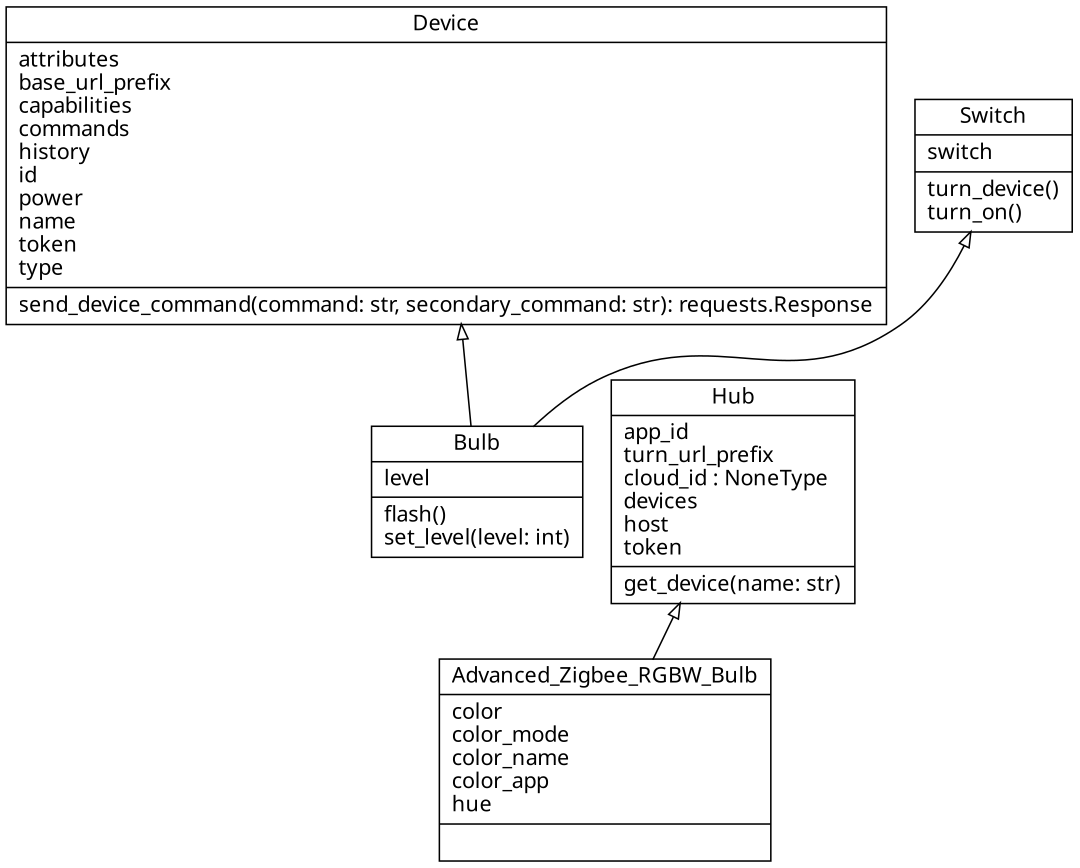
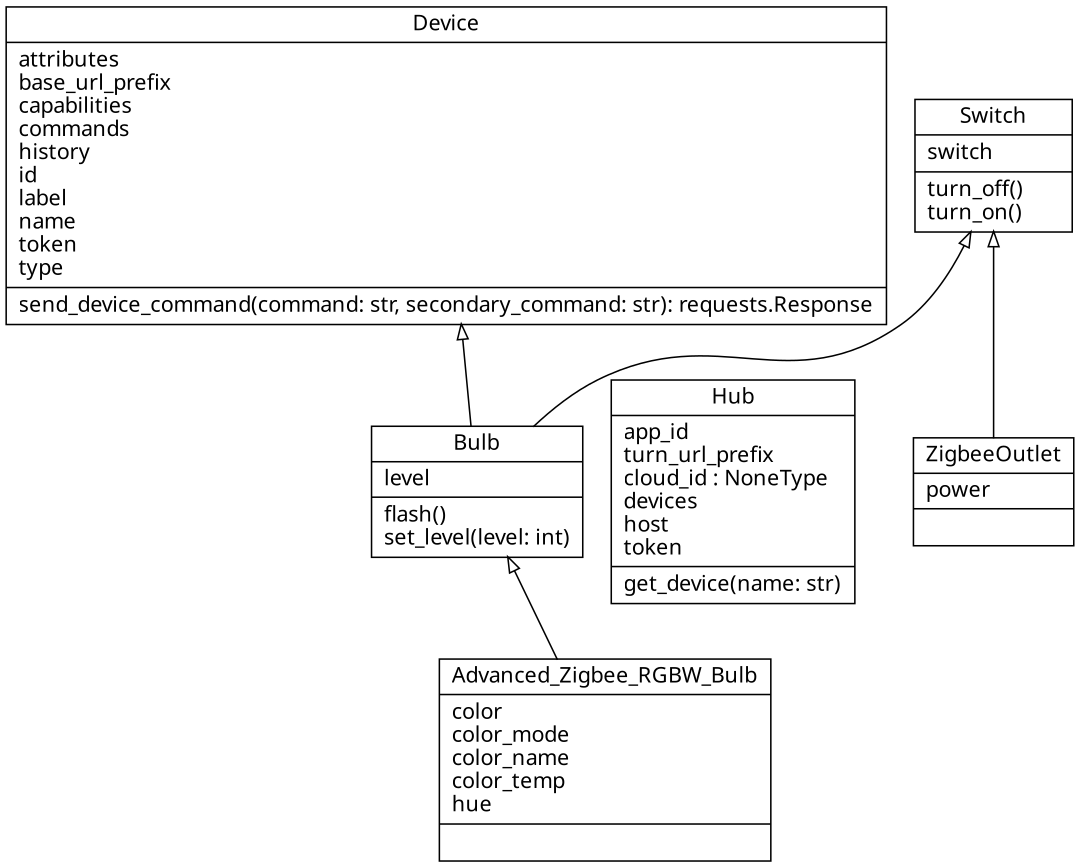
node "Switch": text "turn_device()" -> "turn_off()"
node "Device": text "power" -> "label"
node "ZigbeeOutlet": added
edge "Advanced_Zigbee_RGBW_Bulb" -> "Hub": now "Advanced_Zigbee_RGBW_Bulb" -> "Bulb"
node "Advanced_Zigbee_RGBW_Bulb": text "color_app" -> "color_temp"
